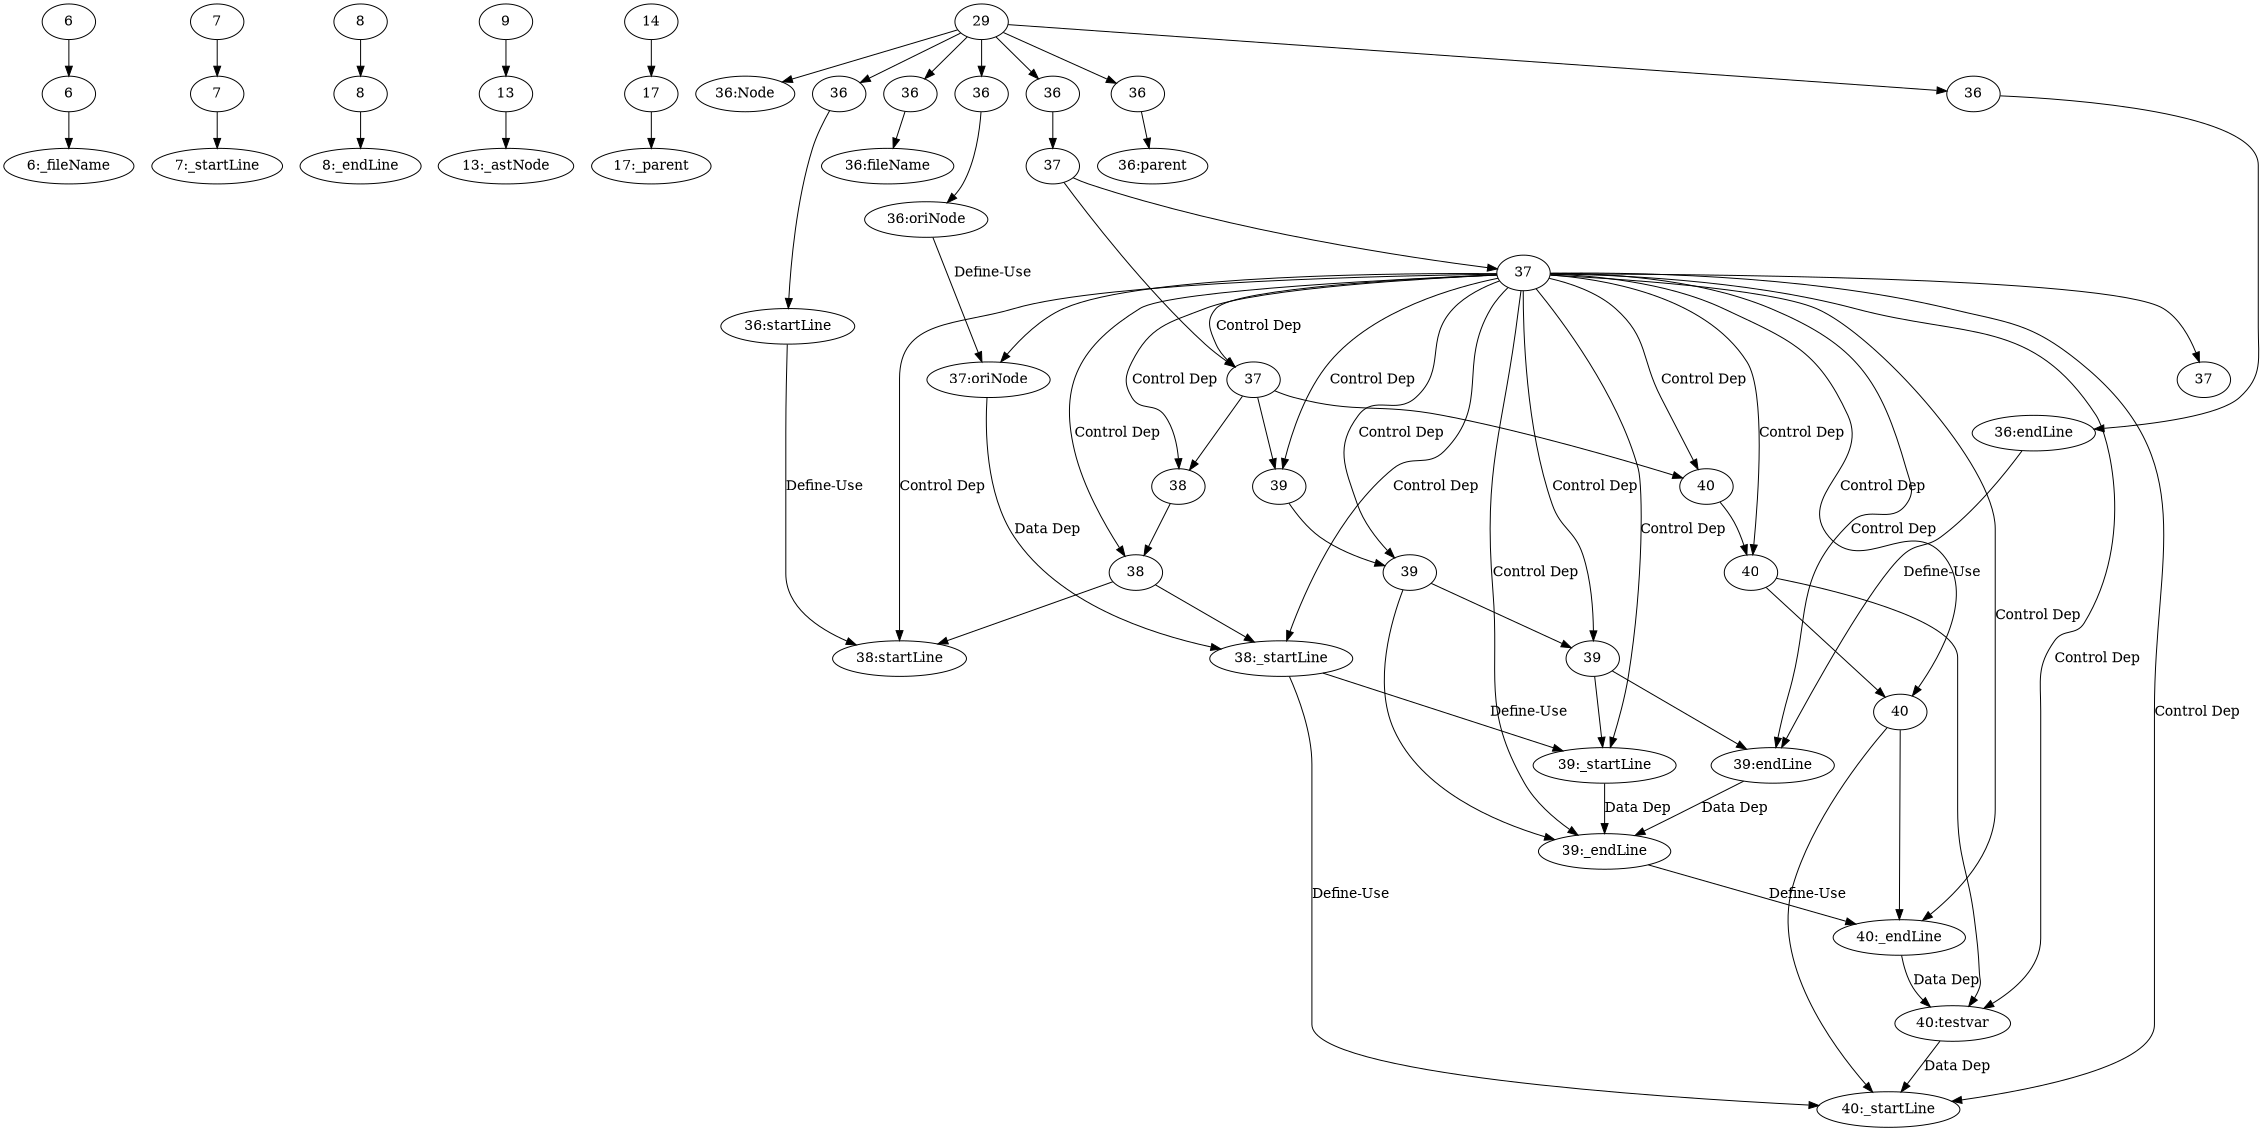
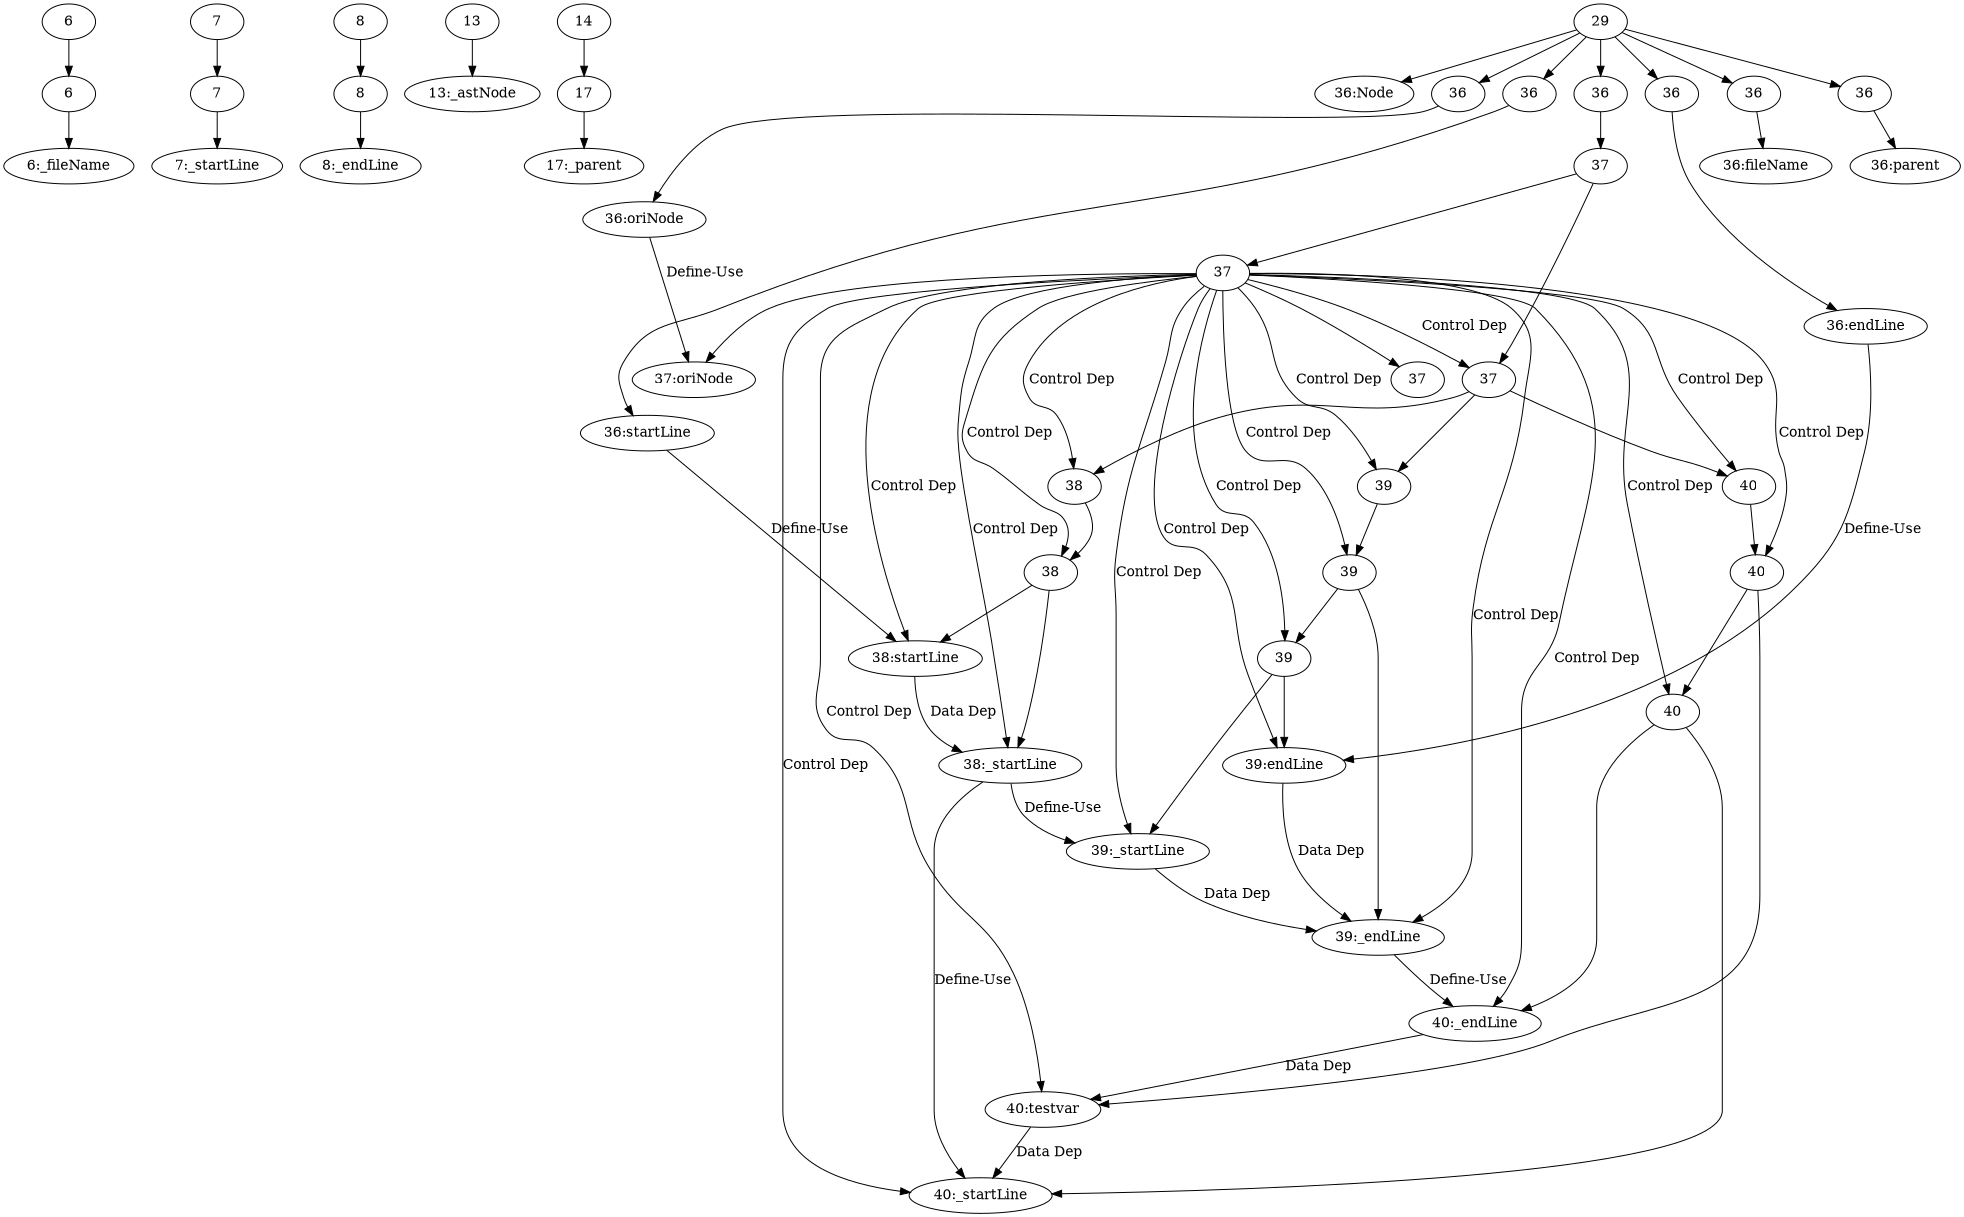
node "9": removed
edge "37:oriNode" -> "38:_startLine": now "38:startLine" -> "38:_startLine"
